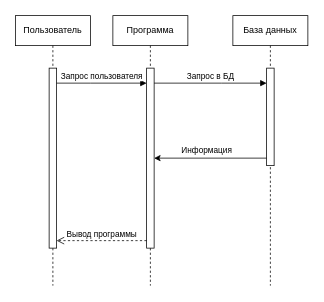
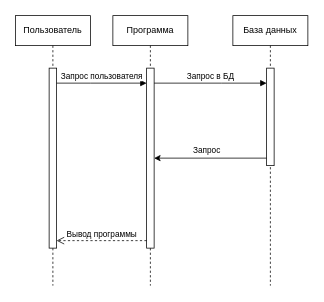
node "Информация": label "Информация" -> "Запрос"
